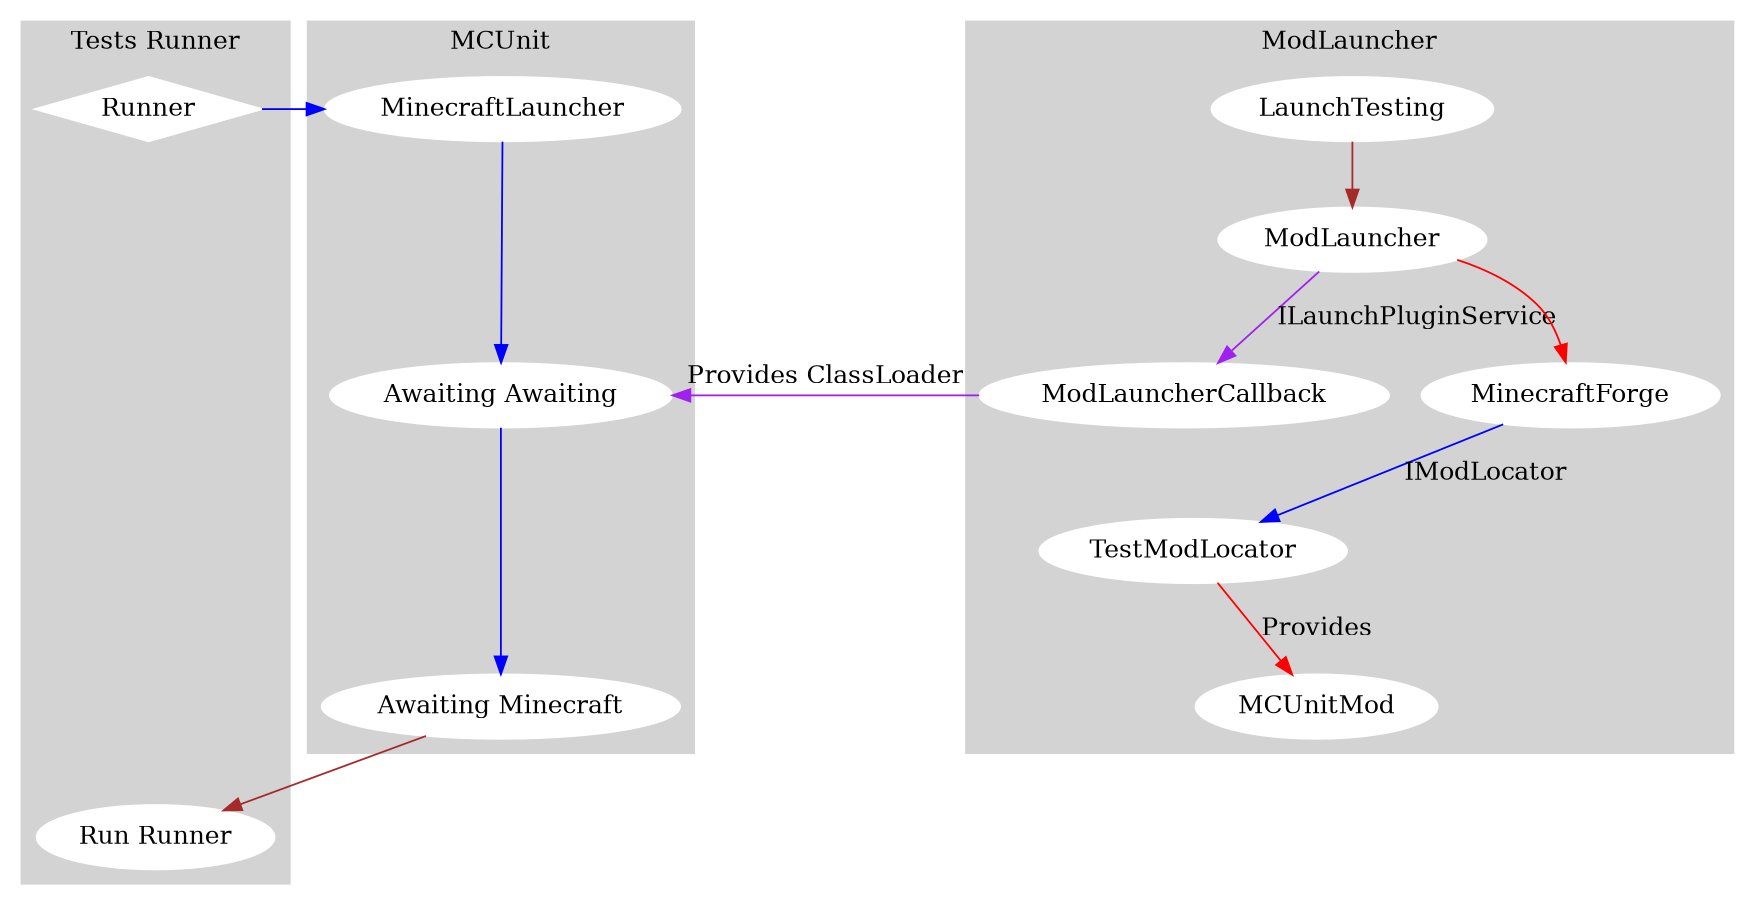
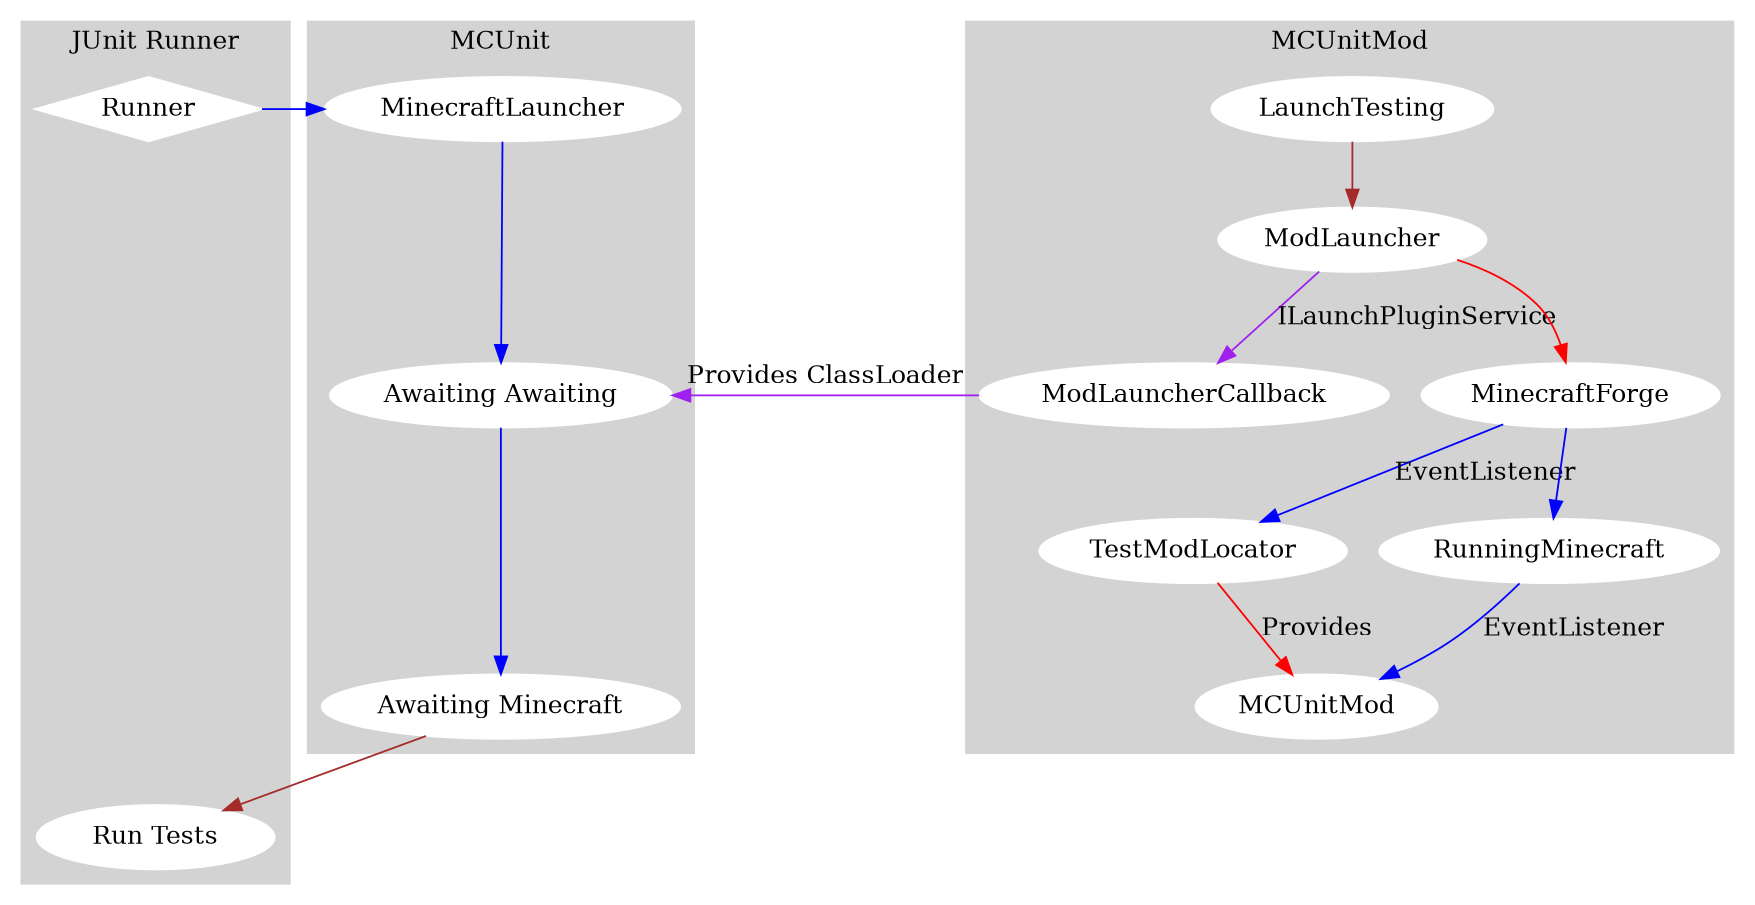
cluster "Tests Runner": label "Tests Runner" -> "JUnit Runner"
cluster "ModLauncher": label "ModLauncher" -> "MCUnitMod"
edge "MinecraftForge" -> "TestModLocator": label "IModLocator" -> "EventListener"
node "RunningMinecraft": added
node "Run Runner": label "Run Runner" -> "Run Tests"
